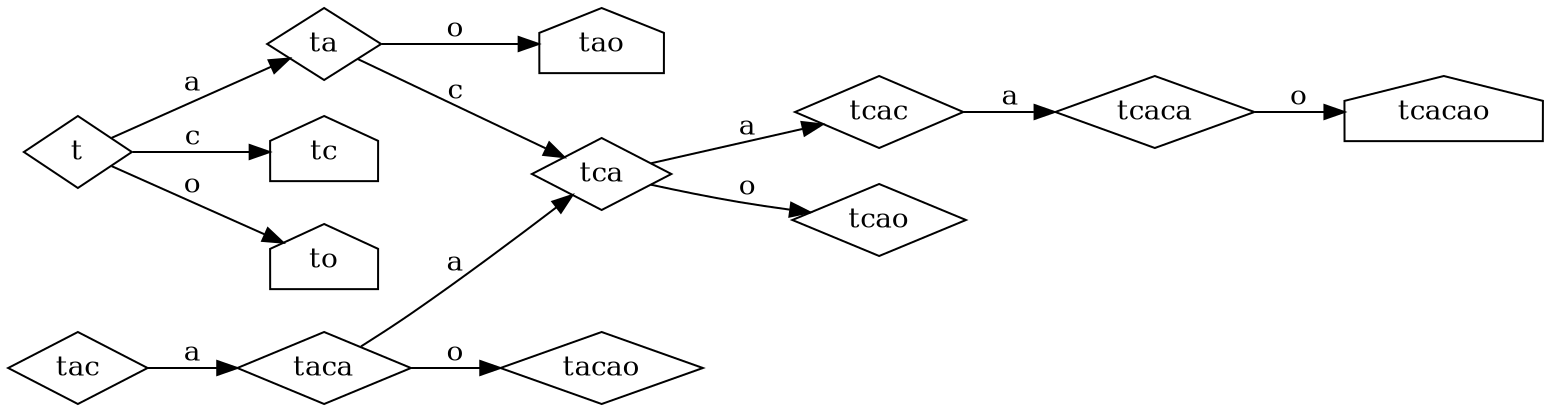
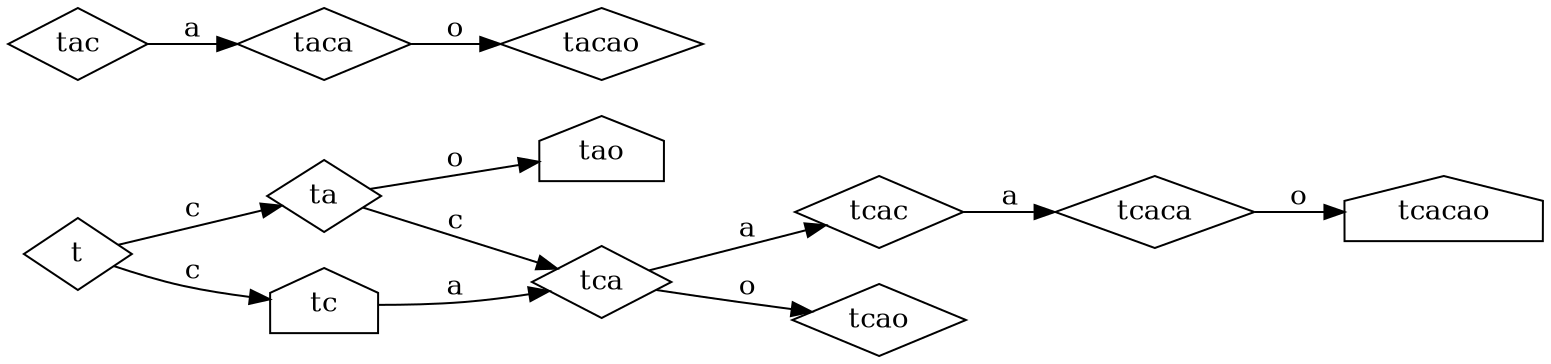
edge "t" -> "ta": label "a" -> "c"
node "to": removed
edge "taca" -> "tca": now "tc" -> "tca"
